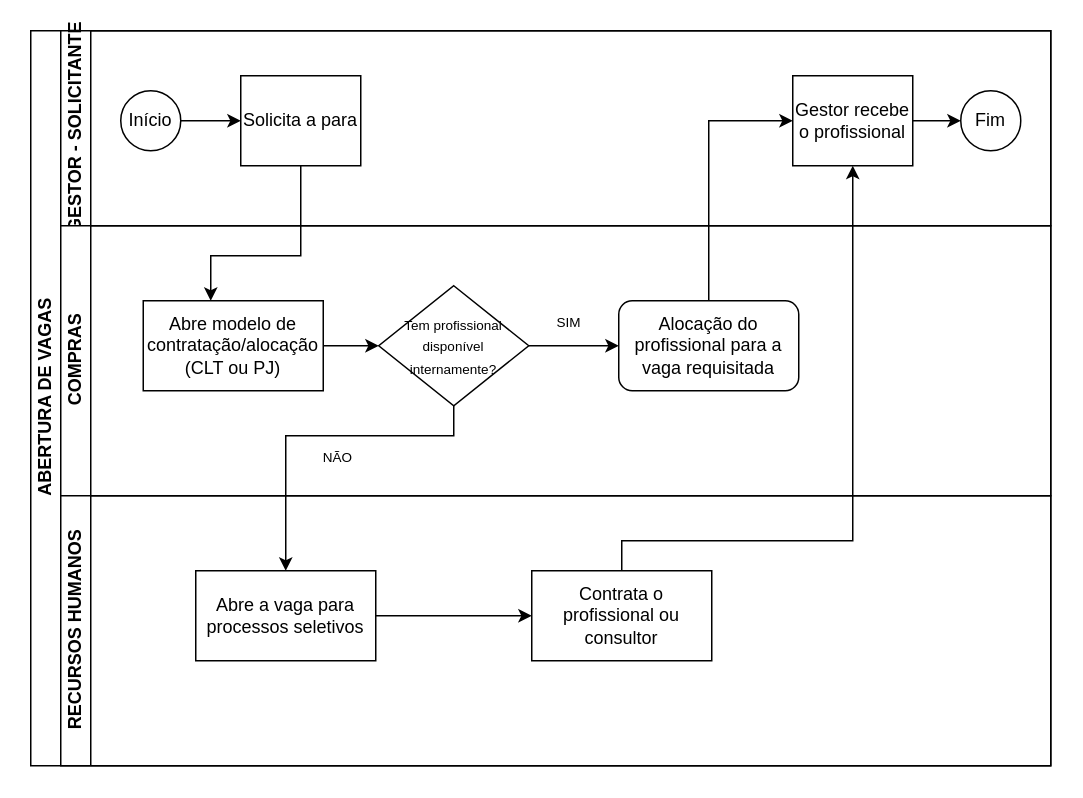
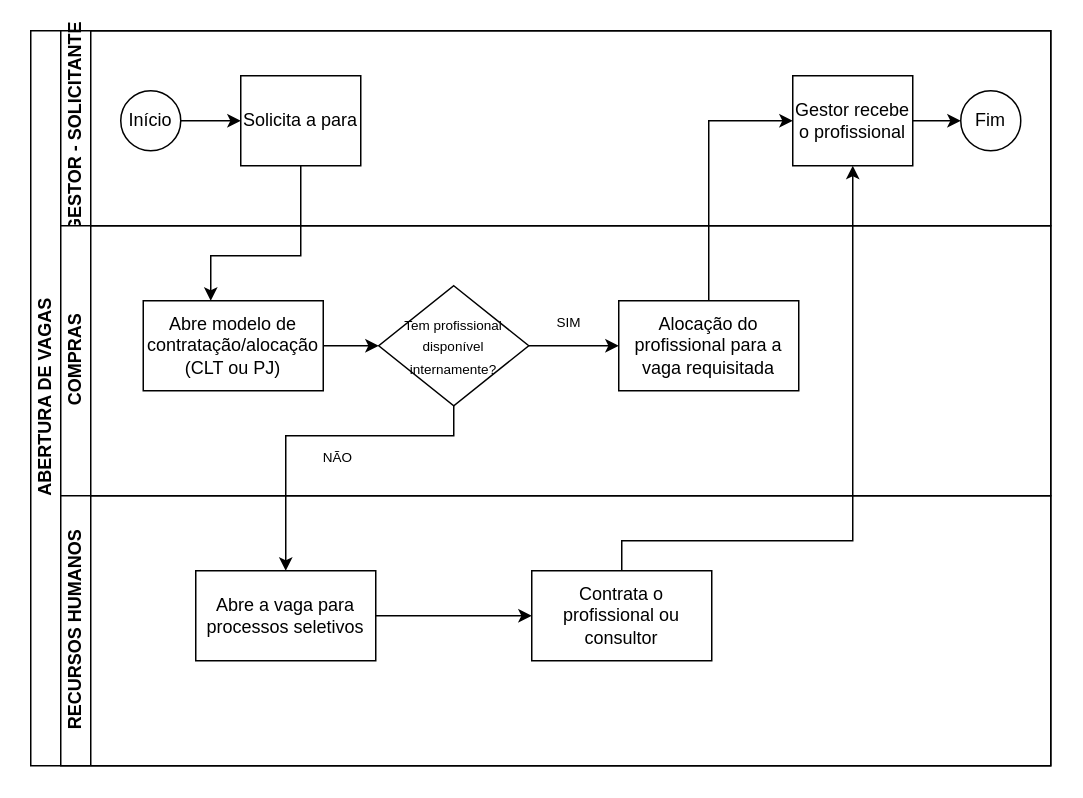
node "Alocação do profissional para a vaga requisitada": shape rounded rectangle -> rectangle
